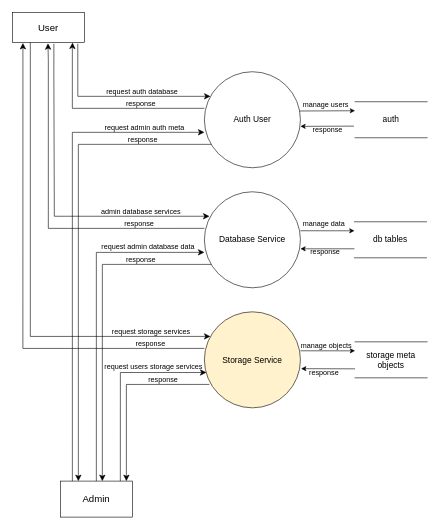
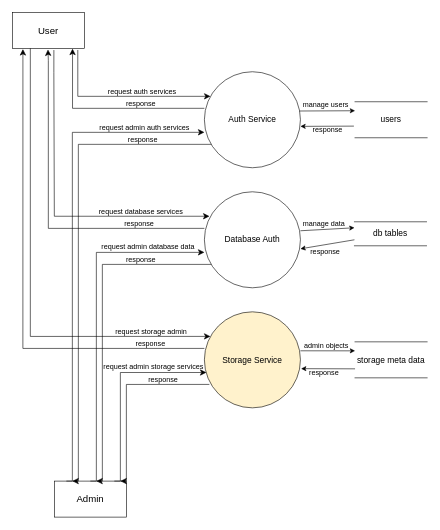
node "User": size 72x30 -> 72x36
node "request auth database": label "request auth database" -> "request auth services"
node "Auth User": label "Auth User" -> "Auth Service"
node "auth": label "auth" -> "users"
node "request admin auth meta": label "request admin auth meta" -> "request admin auth services"
node "admin database services": label "admin database services" -> "request database services"
node "Database Service": label "Database Service" -> "Database Auth"
node "db tables": size 72x36 -> 72x24
node "request storage services": label "request storage services" -> "request storage admin"
node "manage objects": label "manage objects" -> "admin objects"
node "storage meta objects": label "storage meta objects" -> "storage meta data"
node "request users storage services": label "request users storage services" -> "request admin storage services"
node "Admin": moved (96, 499) -> (90, 499)
